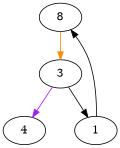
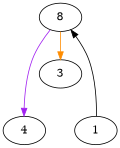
edge "3" -> "4": now "8" -> "4"
edge "3" -> "1": removed
